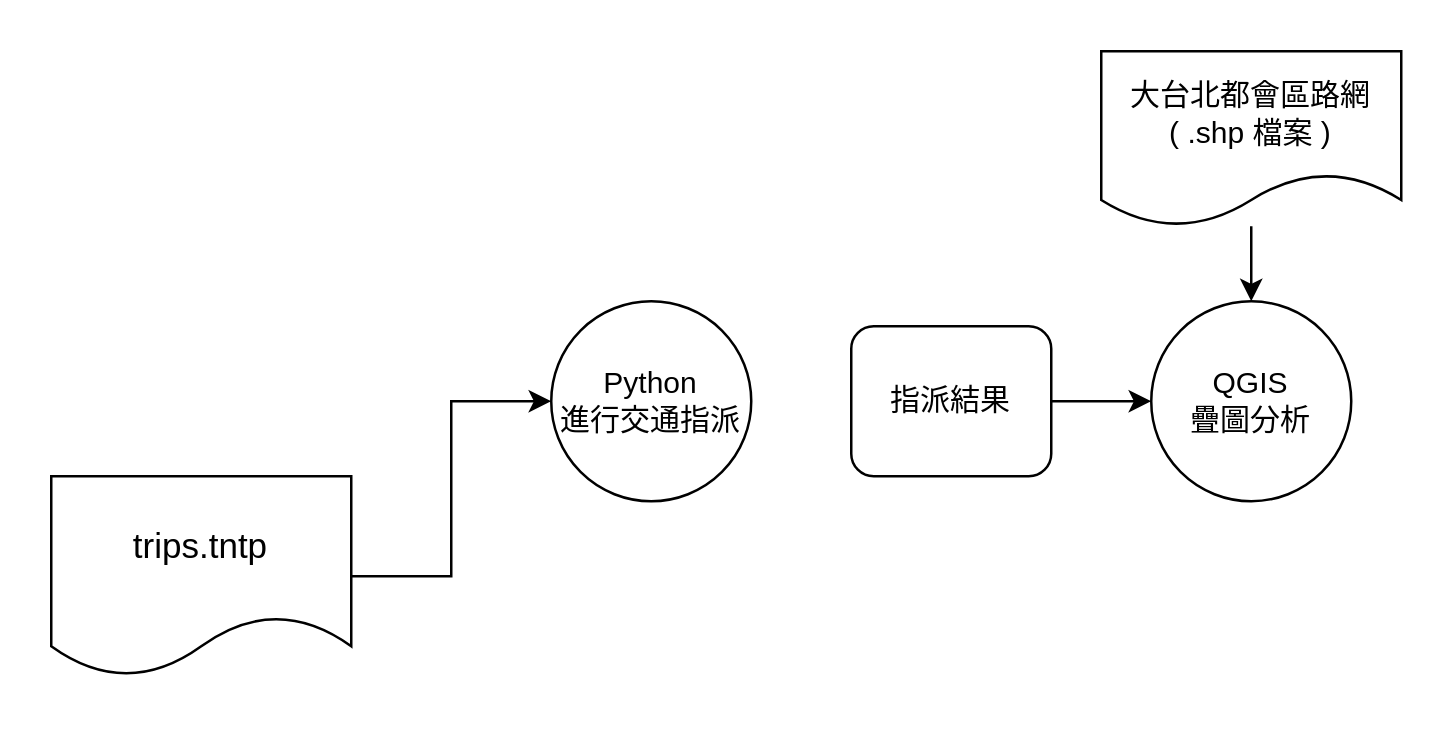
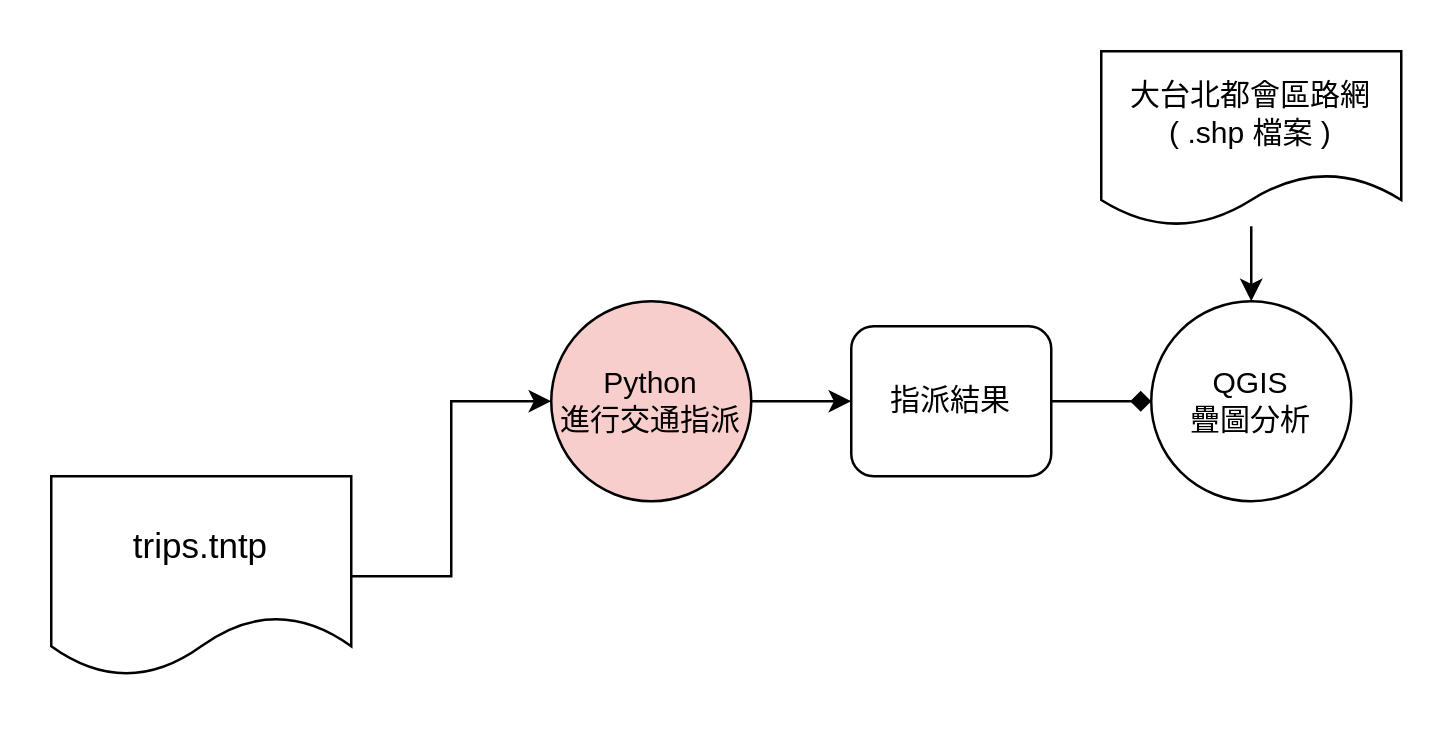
node "Python 進行交通指派": fillcolor #ffffff -> #f8cecc
edge "Python 進行交通指派" -> "指派結果": added
edge "指派結果" -> "QGIS 疊圖分析": arrowhead classic -> diamond
